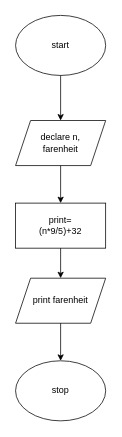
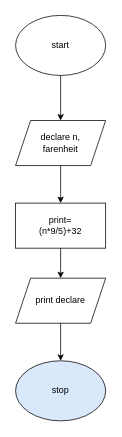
node "print farenheit": label "print farenheit" -> "print declare"
node "stop": fillcolor #ffffff -> #dae8fc
